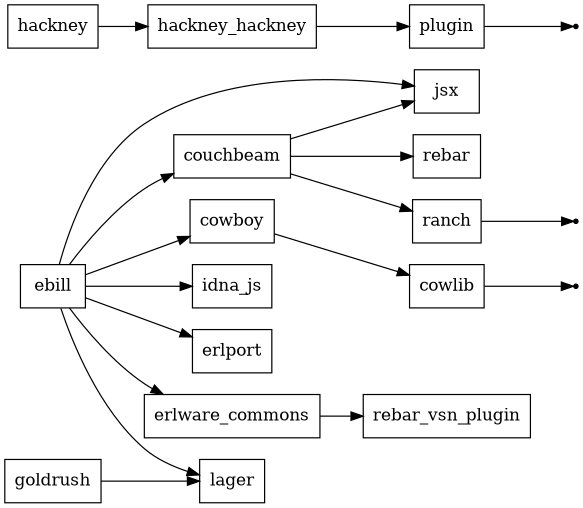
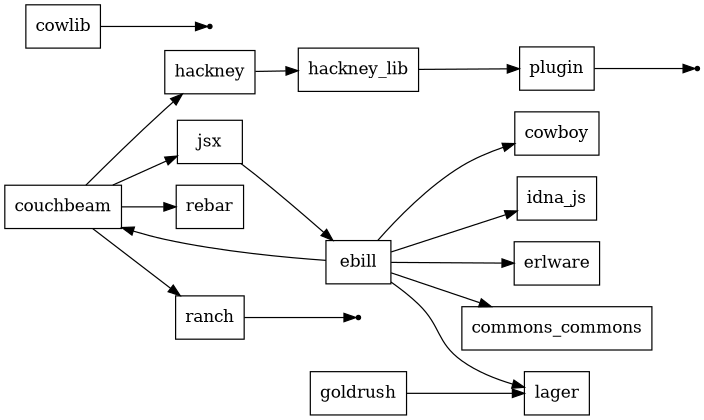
node "hackney_hackney": label "hackney_hackney" -> "hackney_lib"
edge "ebill" -> "jsx": reversed
edge "couchbeam" -> "hackney": added
edge "cowboy" -> "cowlib": removed
node "erlport": label "erlport" -> "erlware"
node "erlware_commons": label "erlware_commons" -> "commons_commons"
node "rebar_vsn_plugin": removed
